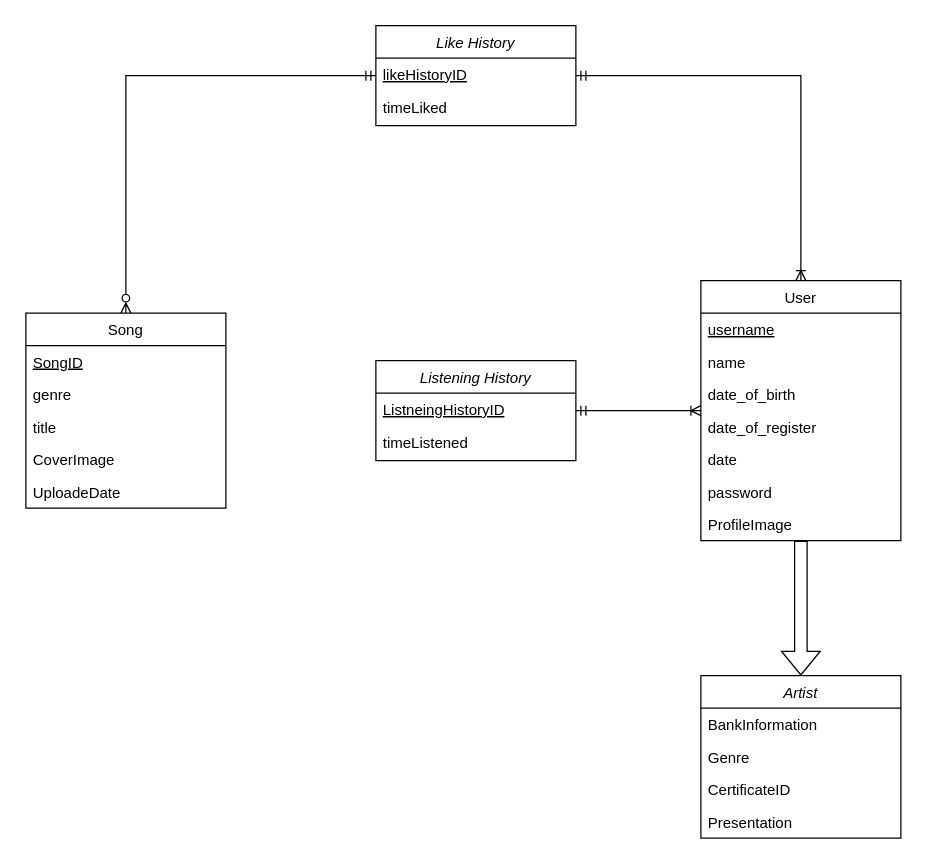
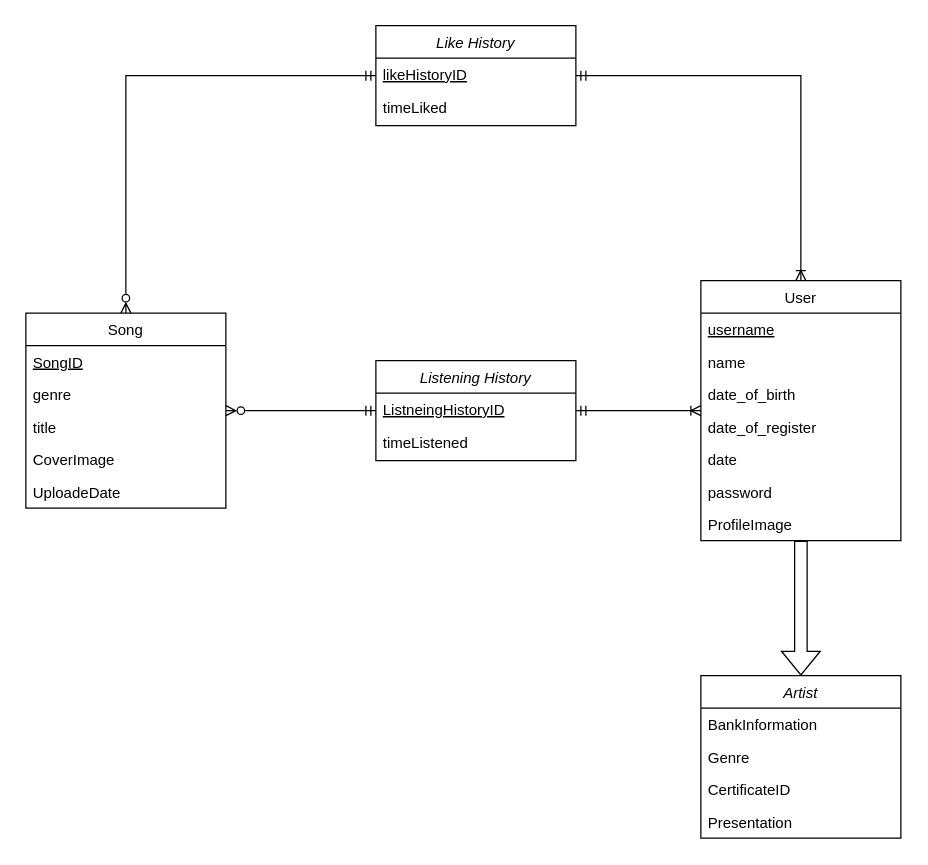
edge "Song" -- "Listening History": added
